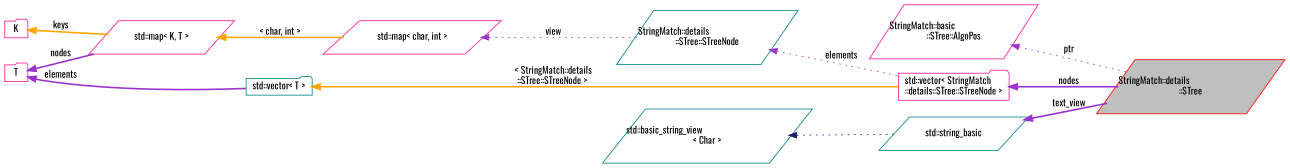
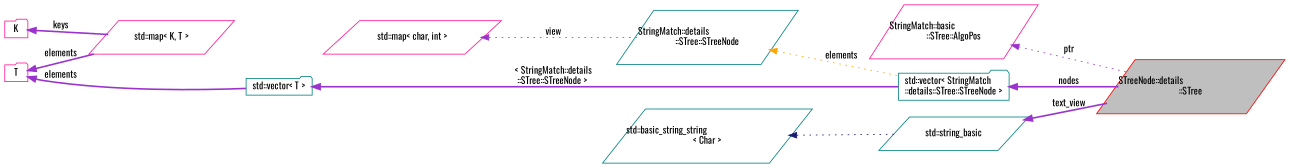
edge "std::map< K, T >" -> "K": color orange -> darkorchid3
edge "std::map< char, int >" -> "std::map< K, T >": removed, label "< char, int >"
edge "std::map< K, T >" -> "T": label " nodes" -> " elements"
edge "std::vector< StringMatch ::details::STree::STreeNode >" -> "StringMatch::details ::STree::STreeNode": color darkorchid3 -> orange
edge "std::vector< StringMatch ::details::STree::STreeNode >" -> "std::vector< T >": color orange -> darkorchid3
node "std::vector< StringMatch ::details::STree::STreeNode >": color deeppink -> teal
node "StringMatch::details ::STree": label "StringMatch::details ::STree" -> "STreeNode::details ::STree"
node "std::basic_string_view < Char >": label "std::basic_string_view < Char >" -> "std::basic_string_string < Char >"
